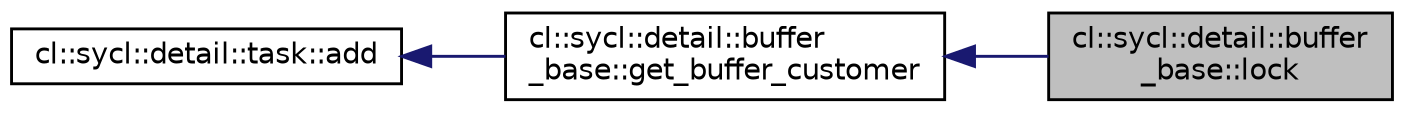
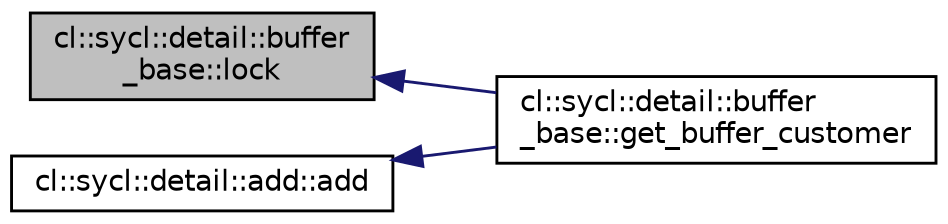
node "cl::sycl::detail::task::add": label "cl::sycl::detail::task::add" -> "cl::sycl::detail::add::add"
edge "cl::sycl::detail::buffer _base::lock" -> "cl::sycl::detail::buffer _base::get_buffer_customer": reversed
